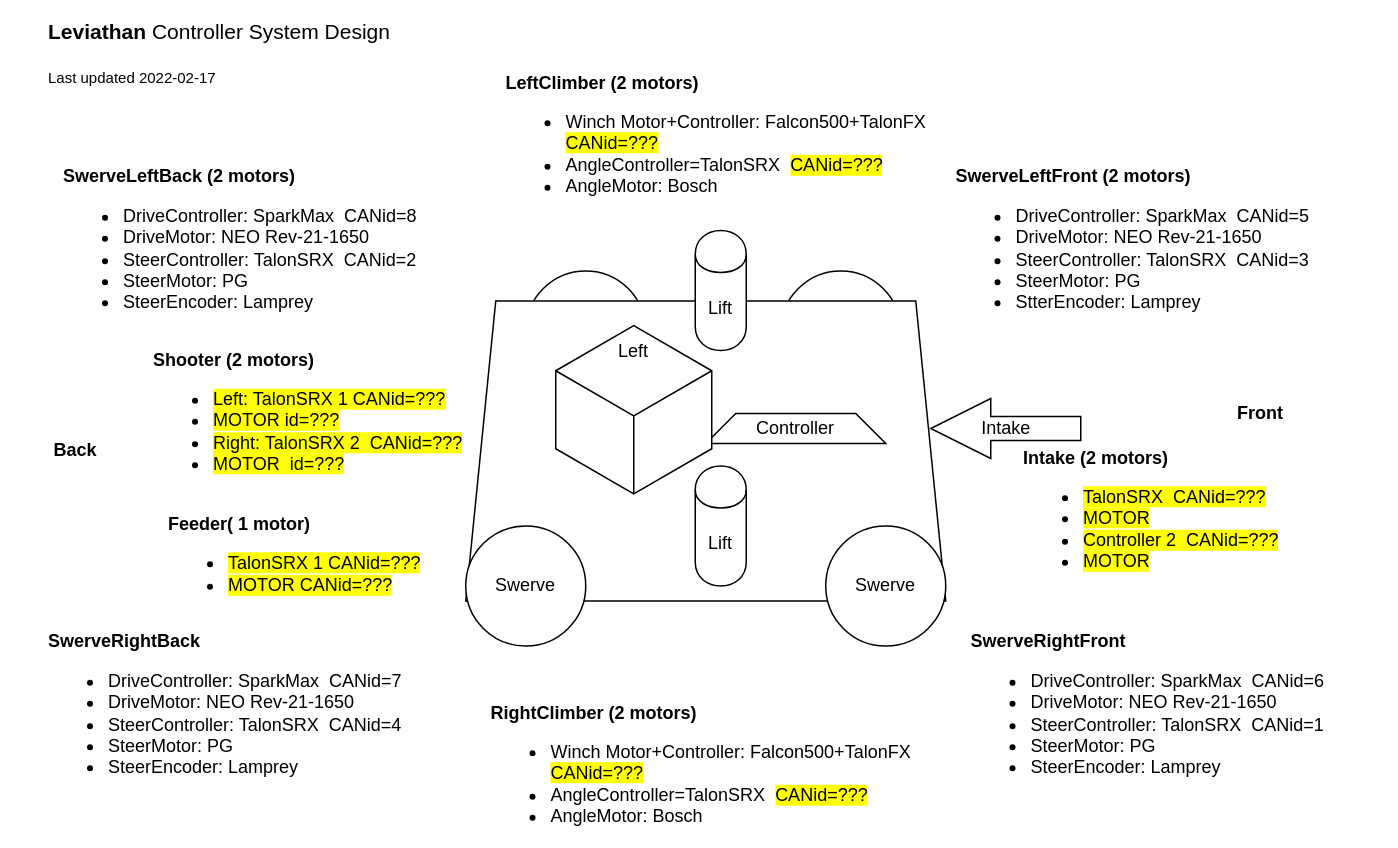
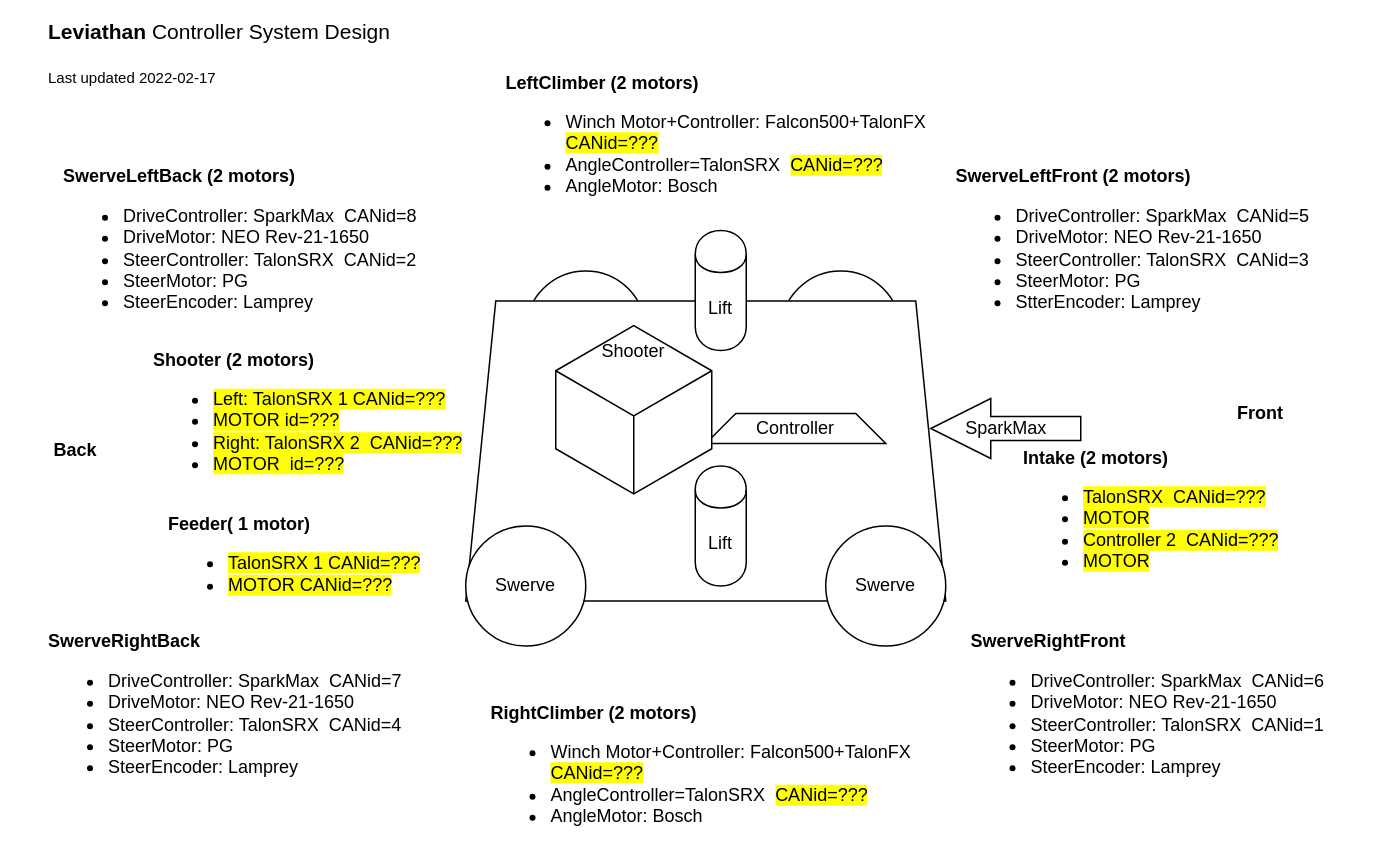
node "Left": label "Left" -> "Shooter"
node "Intake": label "Intake" -> "SparkMax"
